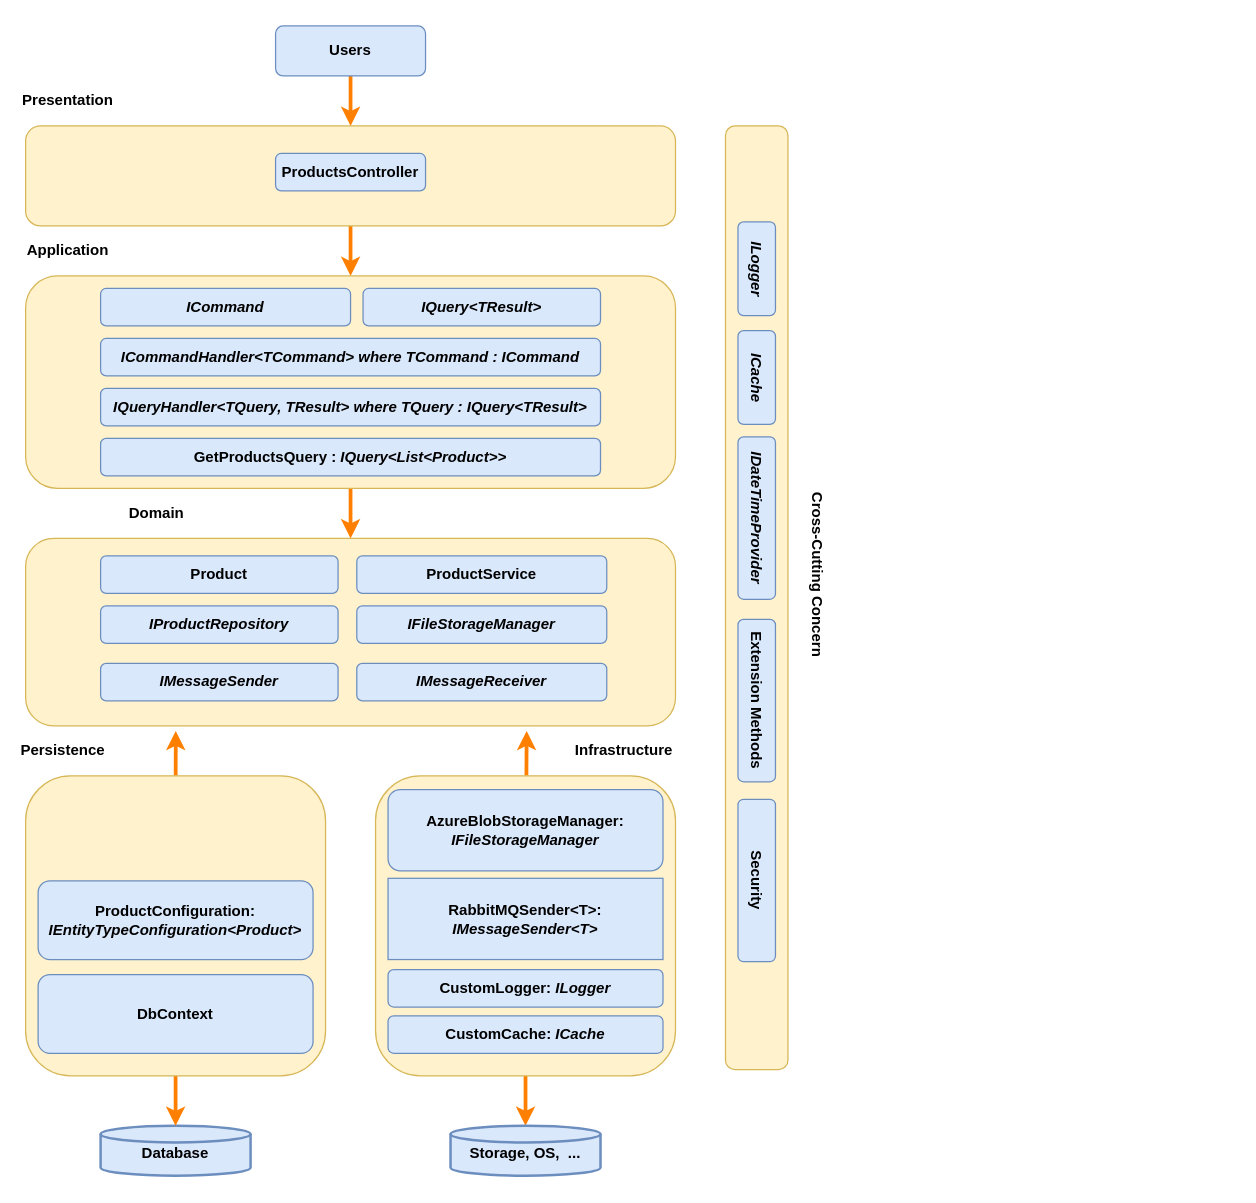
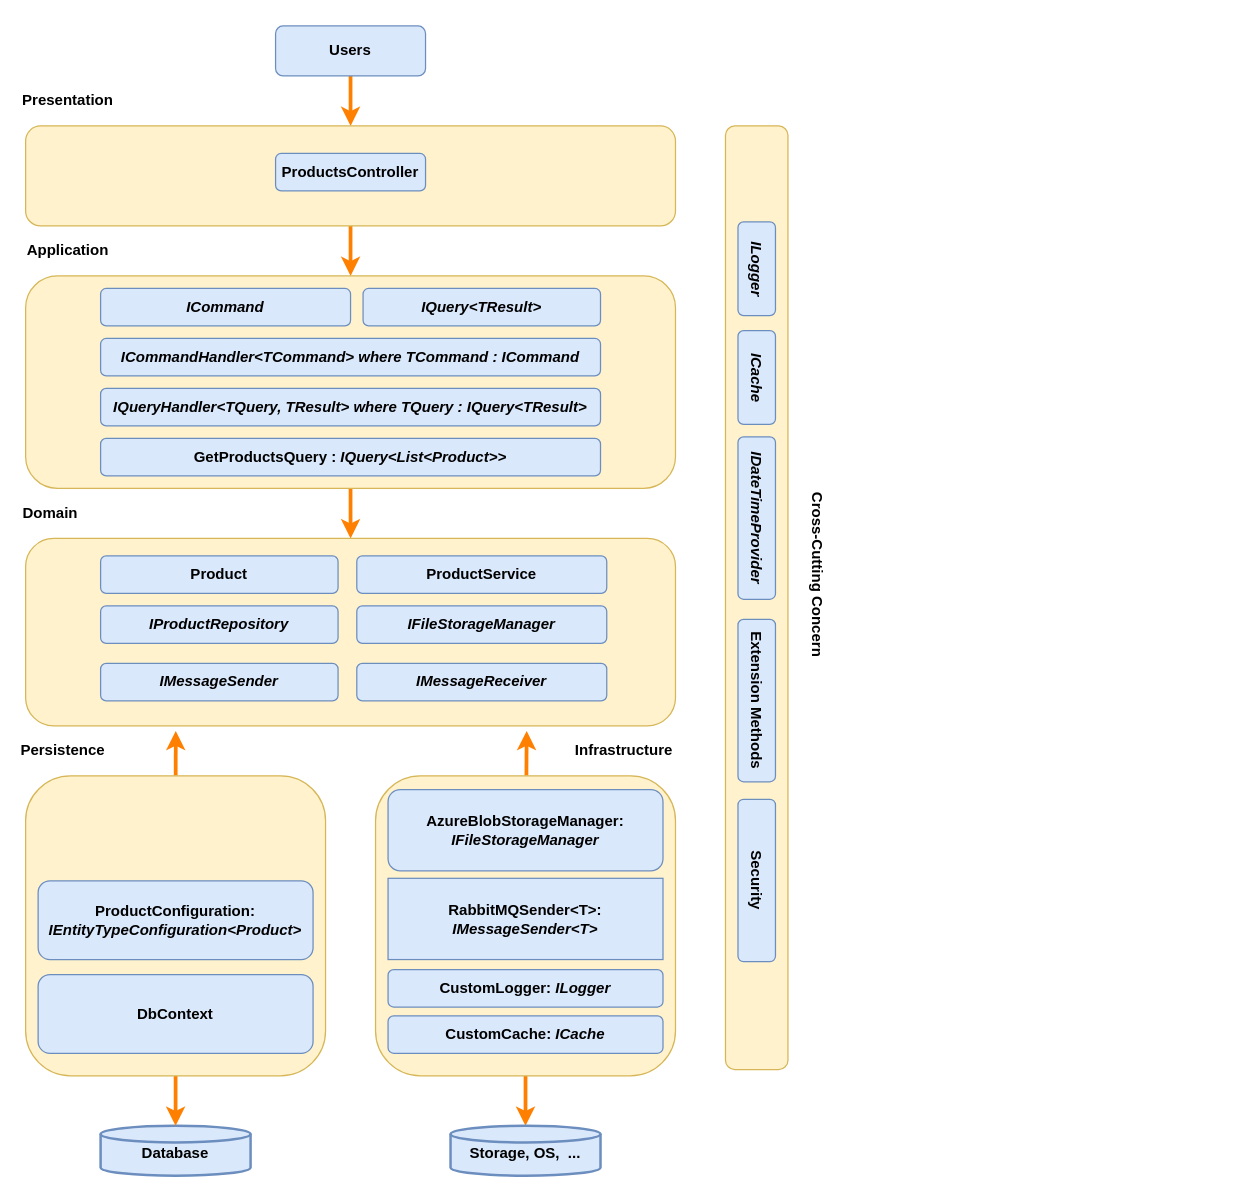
node "Domain": moved (157, 513) -> (51, 513)
